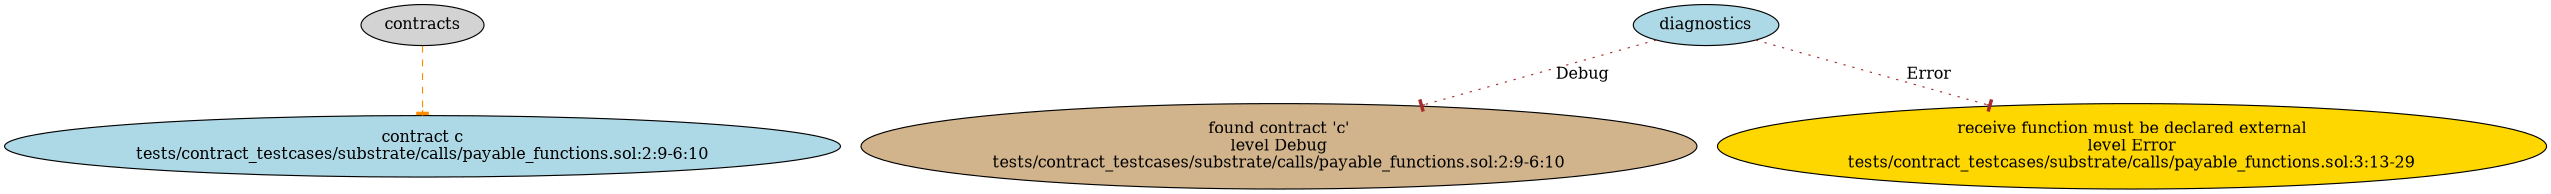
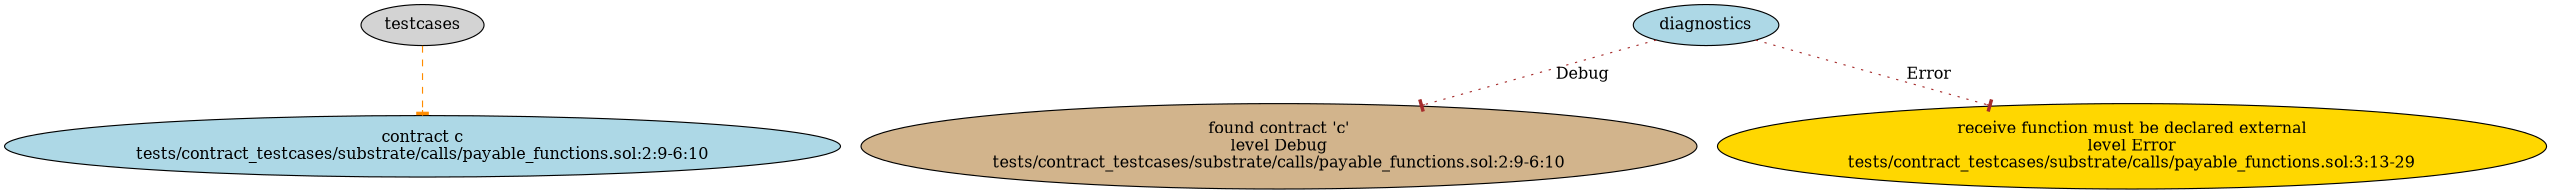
node "contracts": label "contracts" -> "testcases"
